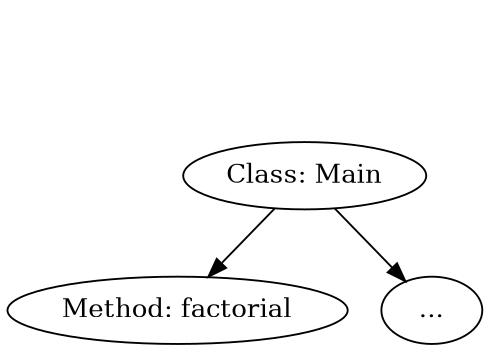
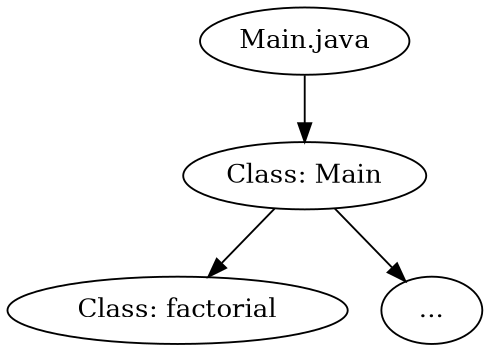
node "Main.java": added
node "Method: factorial": label "Method: factorial" -> "Class: factorial"
